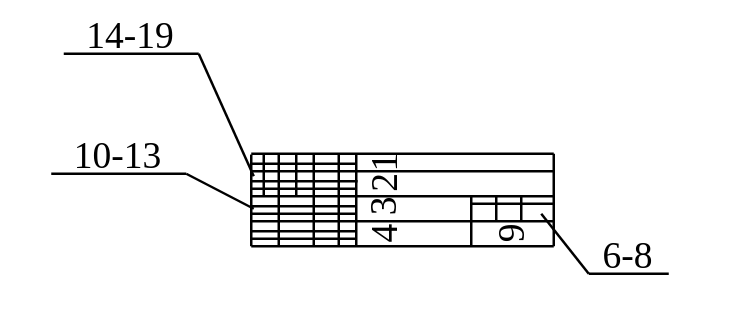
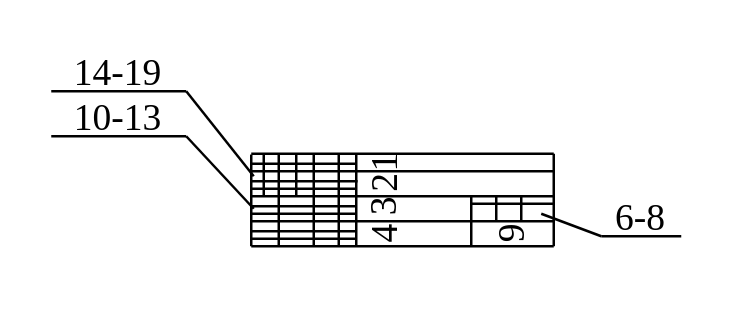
node "14-19": moved (131, 34) -> (119, 71)
node "10-13": moved (119, 154) -> (119, 116)
node "6-8": moved (629, 254) -> (641, 216)
